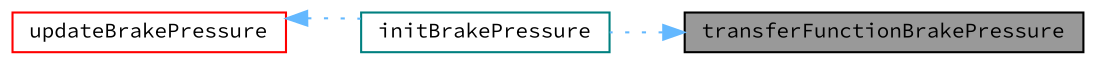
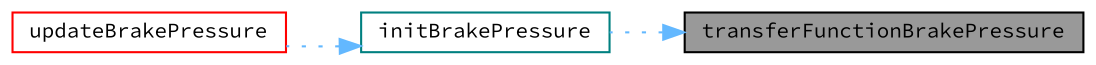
edge "initBrakePressure" -> "updateBrakePressure": reversed
